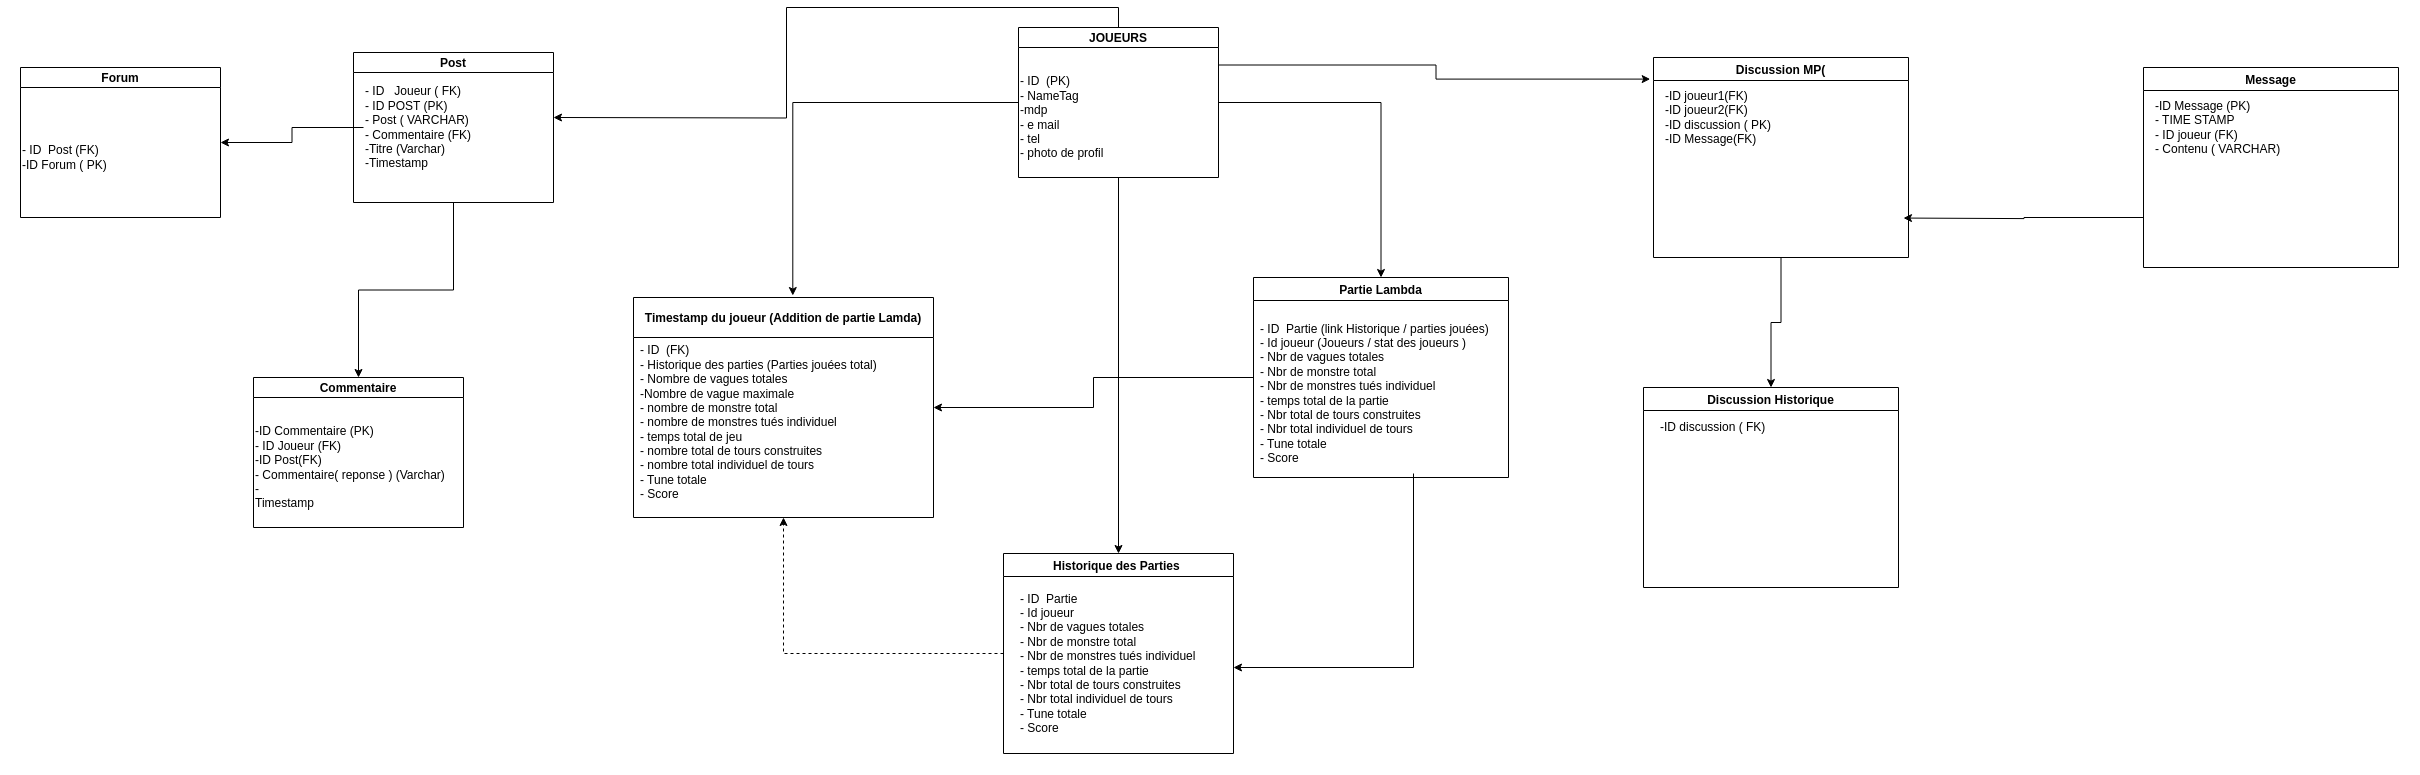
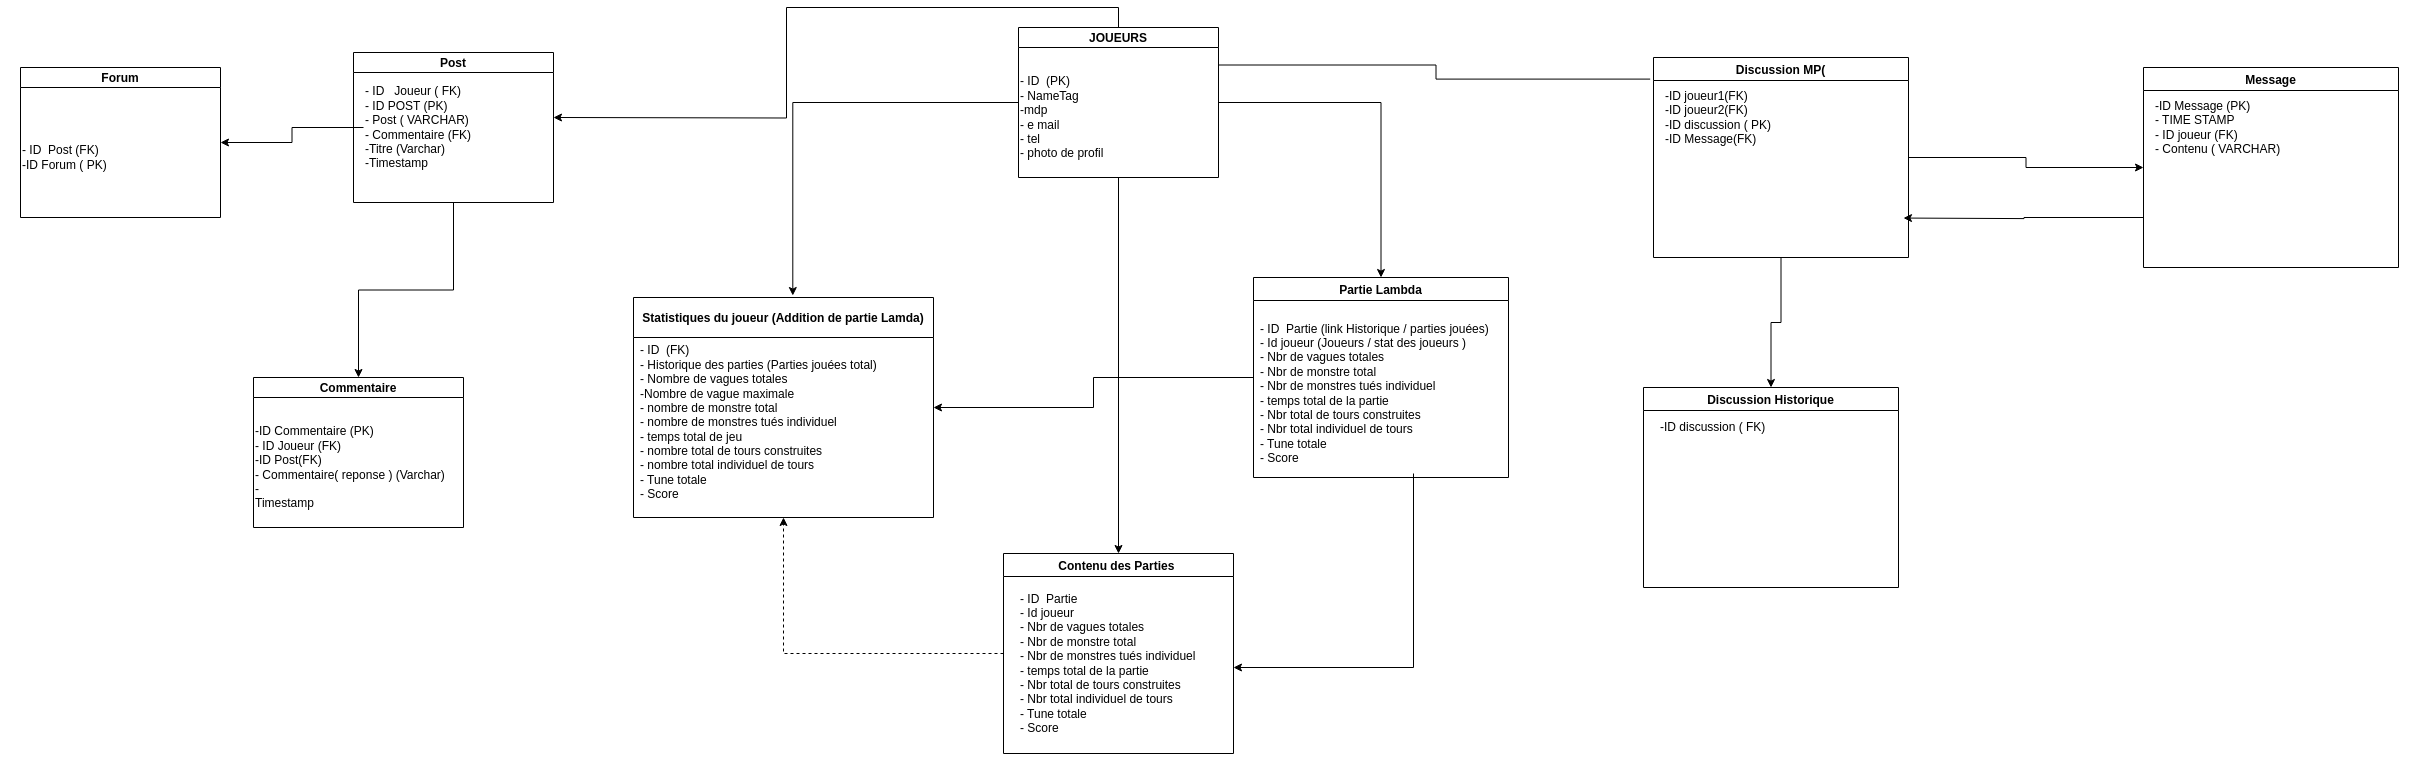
edge "JOUEURS" -> "Discussion MP(": arrowhead classic -> none
edge "Discussion MP(" -> "Message": added
node "Timestamp du joueur (Addition de partie Lamda)": label "Timestamp du joueur (Addition de partie Lamda)" -> "Statistiques du joueur (Addition de partie Lamda)"
node "Historique des Parties": label "Historique des Parties" -> "Contenu des Parties"
